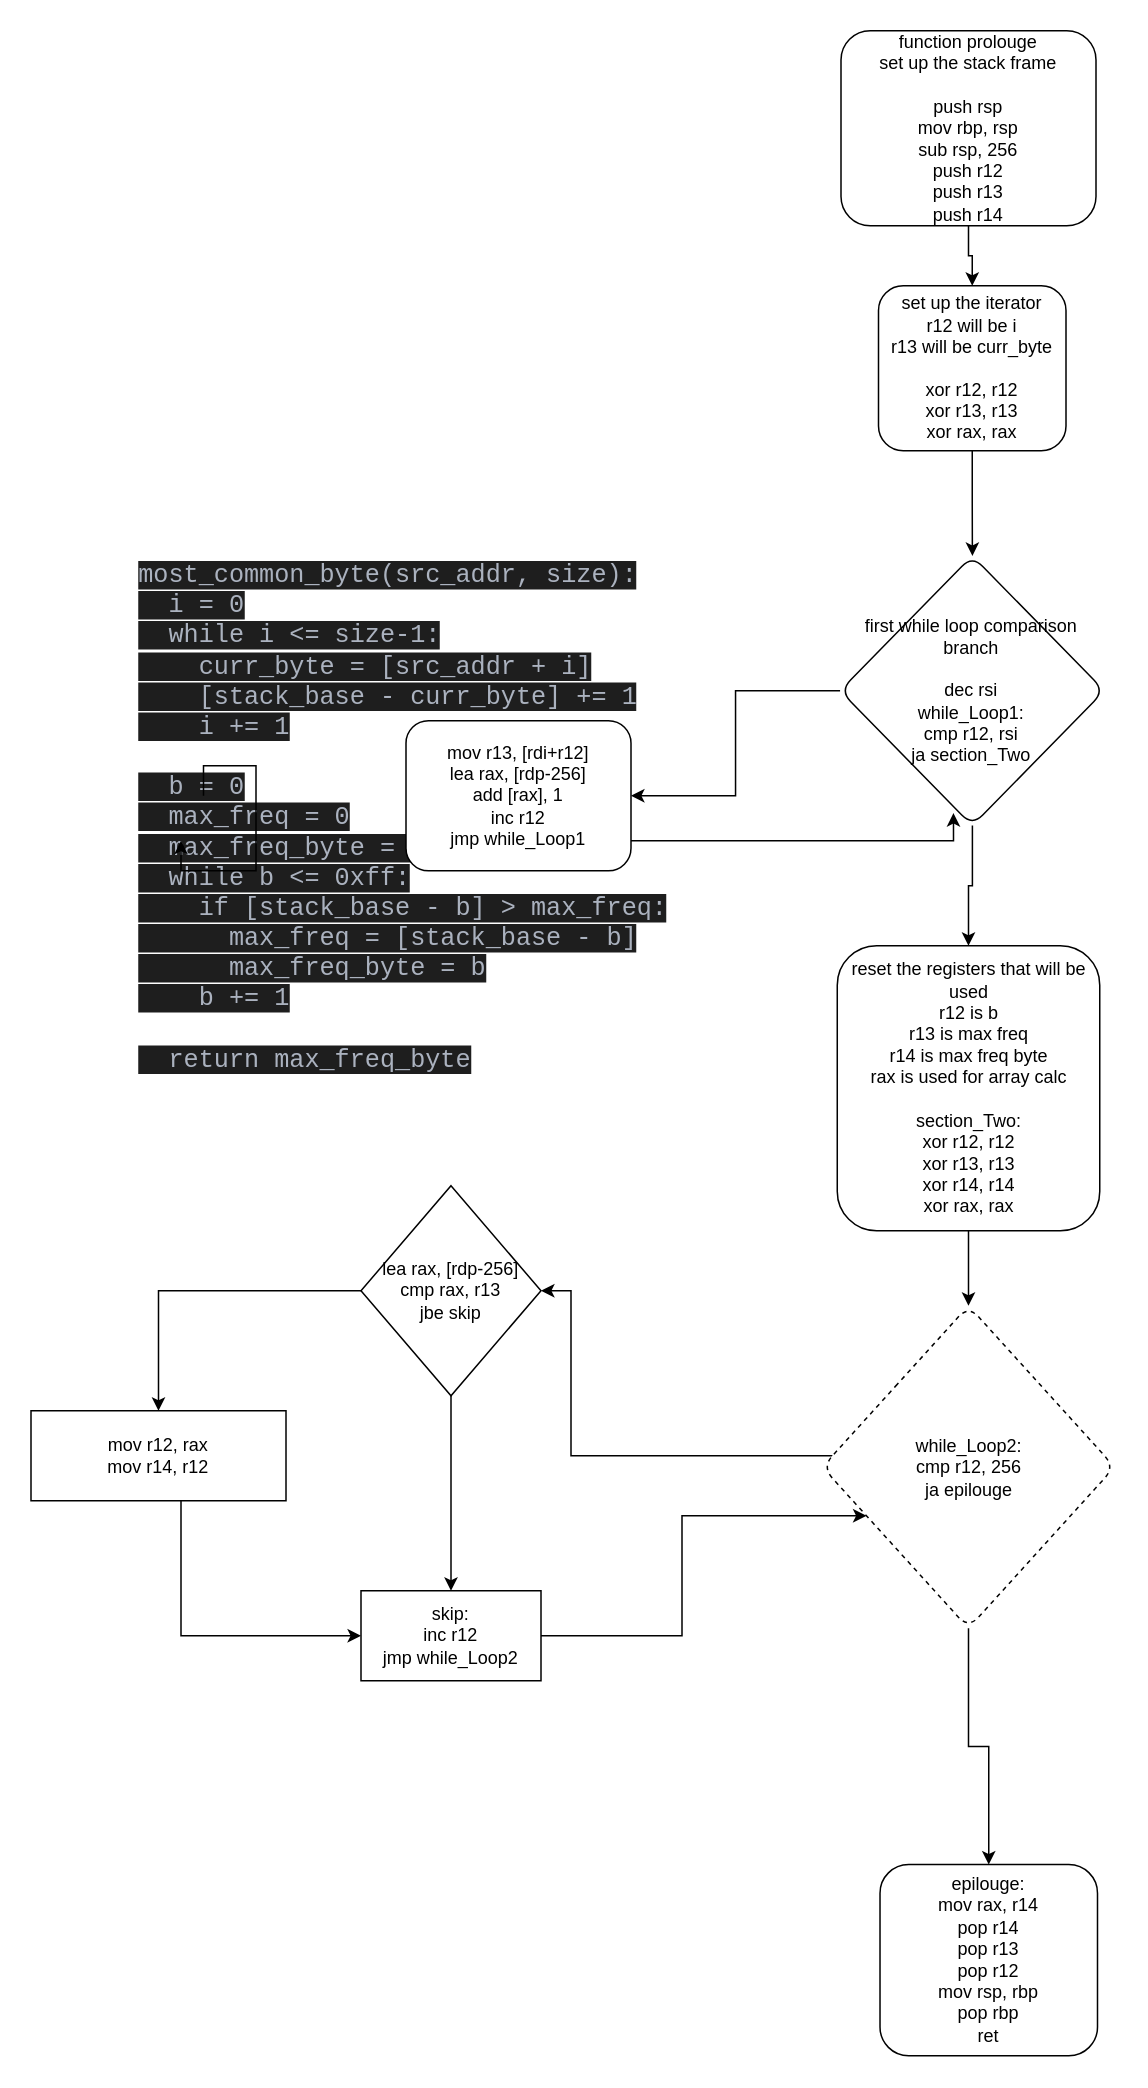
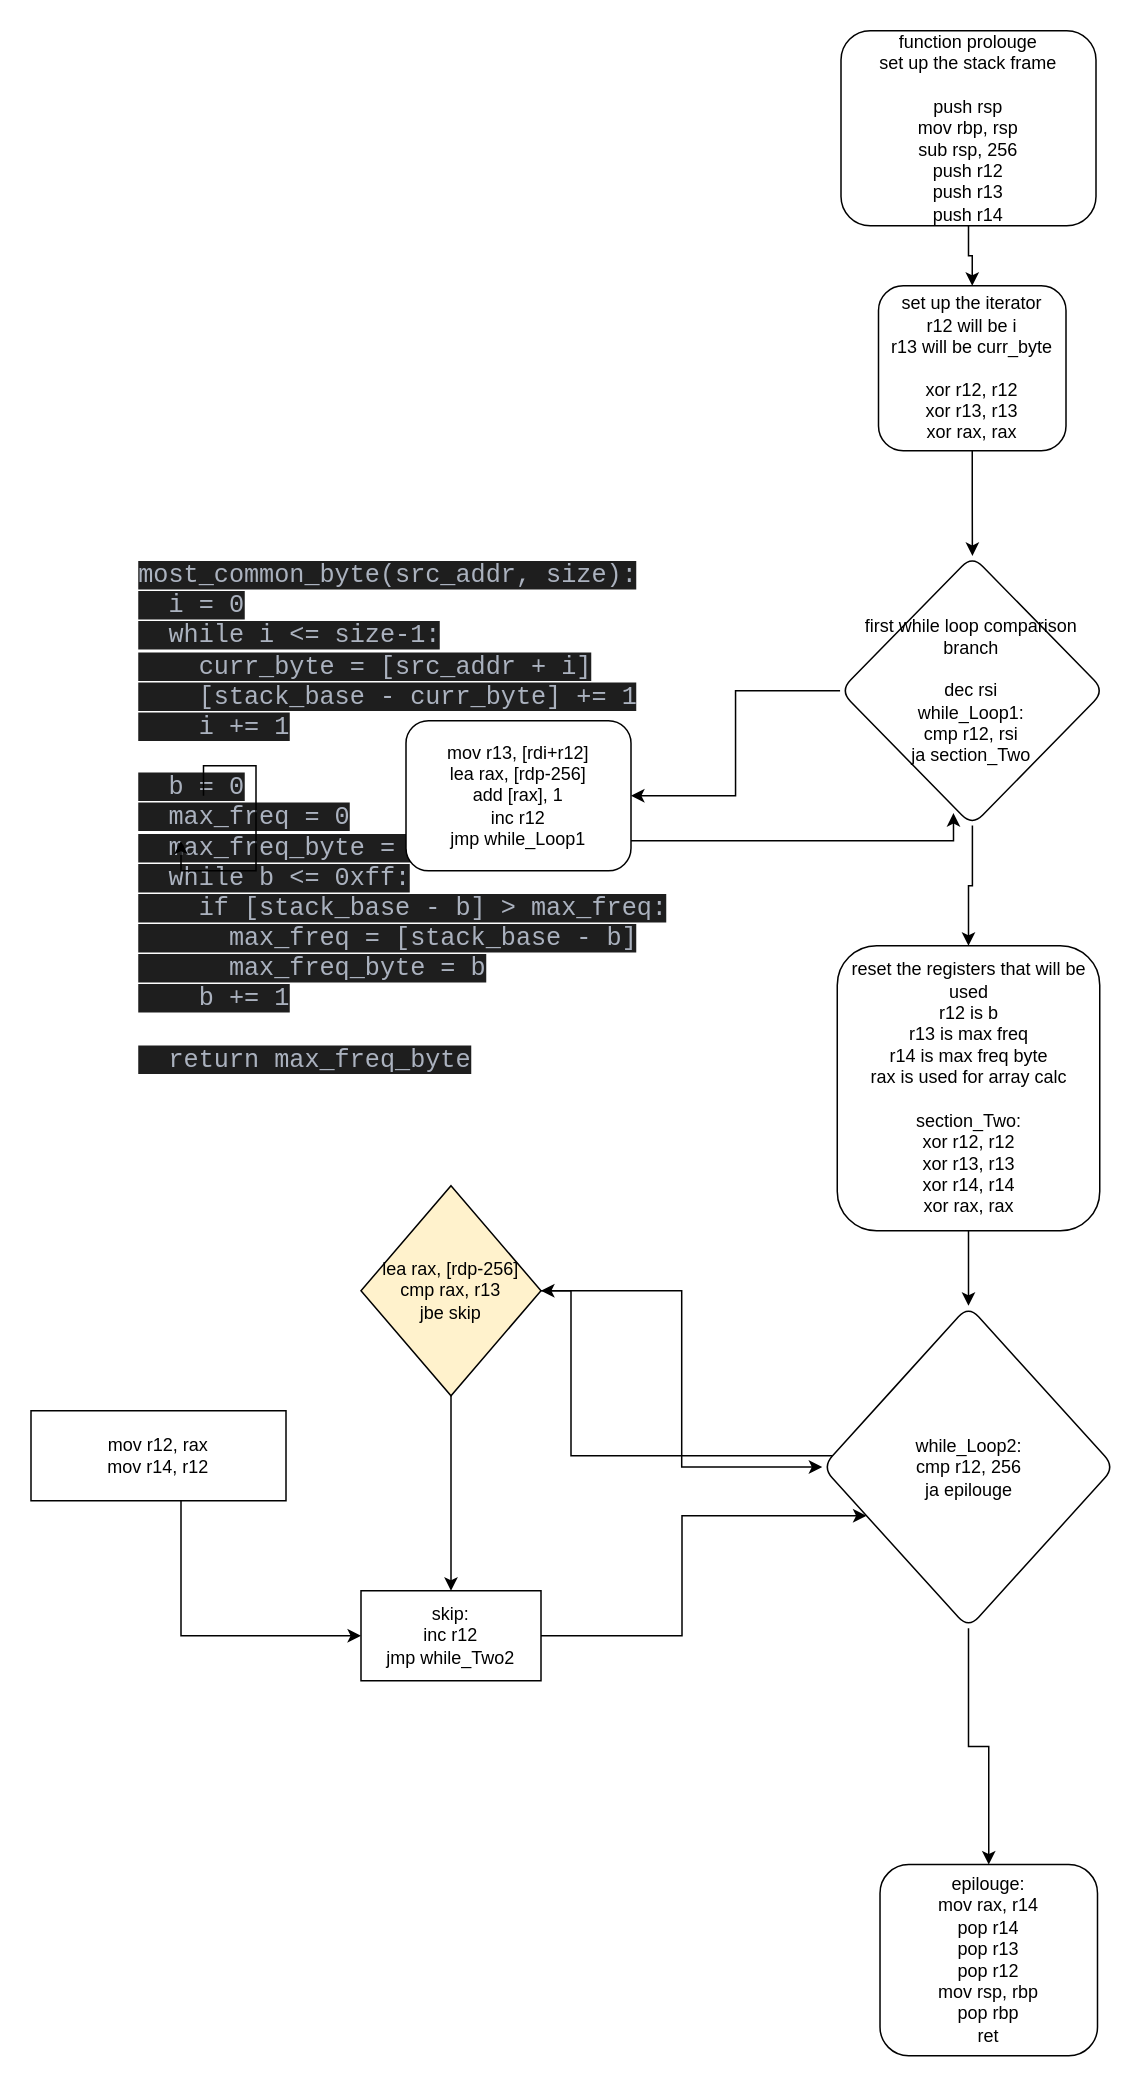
edge "lea rax, [rdp-256] cmp rax, r13 jbe skip" -> "mov r12, rax mov r14, r12": now "lea rax, [rdp-256] cmp rax, r13 jbe skip" -> "while_Loop2: cmp r12, 256 ja epilouge"
node "lea rax, [rdp-256] cmp rax, r13 jbe skip": fillcolor #ffffff -> #fff2cc
node "while_Loop2: cmp r12, 256 ja epilouge": style dashed -> solid
node "skip: inc r12 jmp while_Loop2": label "skip: inc r12 jmp while_Loop2" -> "skip: inc r12 jmp while_Two2"
